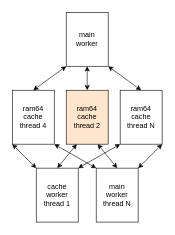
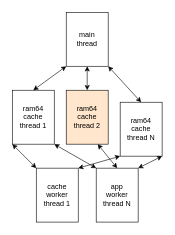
node "main worker": label "main worker" -> "main thread"
node "ram64 cache thread 4": label "ram64 cache thread 4" -> "ram64 cache thread 1"
node "ram64 cache thread N": moved (141, 117) -> (141, 129)
edge "ram64 cache thread 2" -- "cache worker thread 1": removed
node "main worker thread N": label "main worker thread N" -> "app worker thread N"
